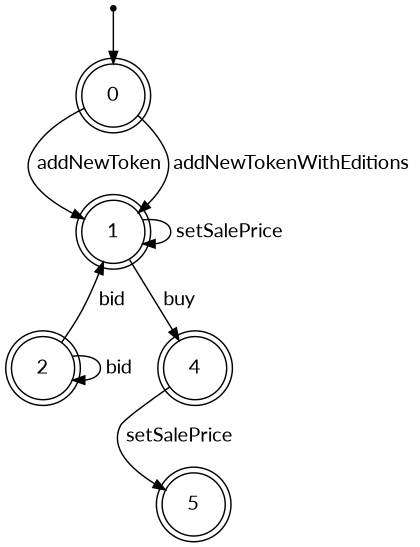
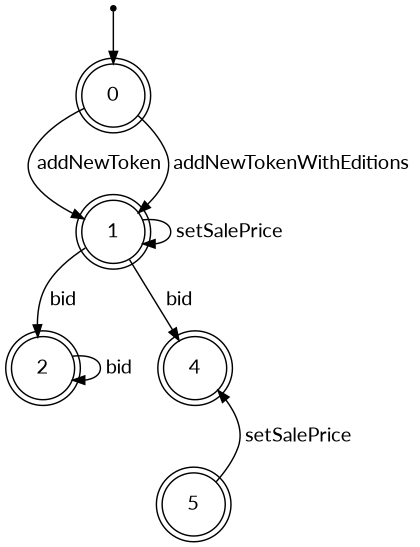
edge "1" -> "4": label " buy " -> " bid "
edge "2" -> "1": reversed
edge "4" -> "5": reversed
